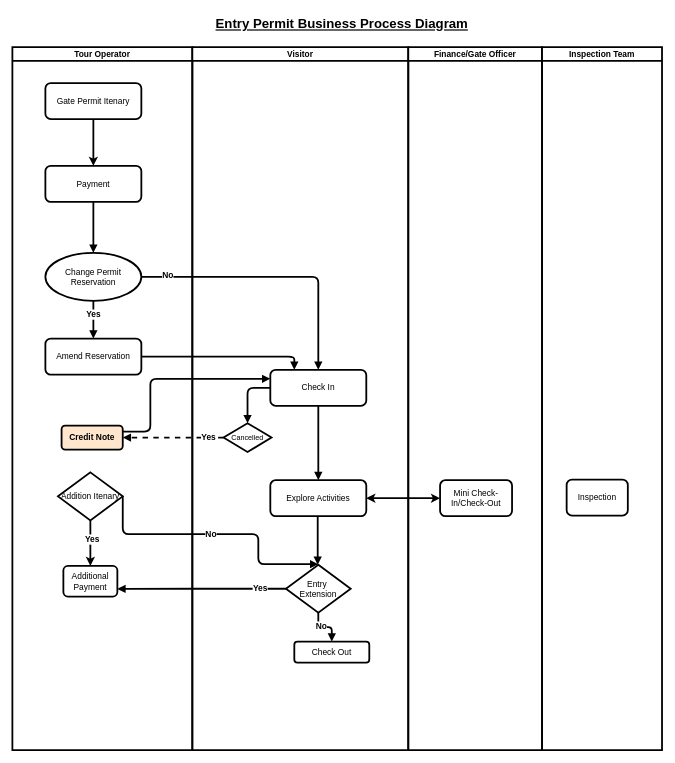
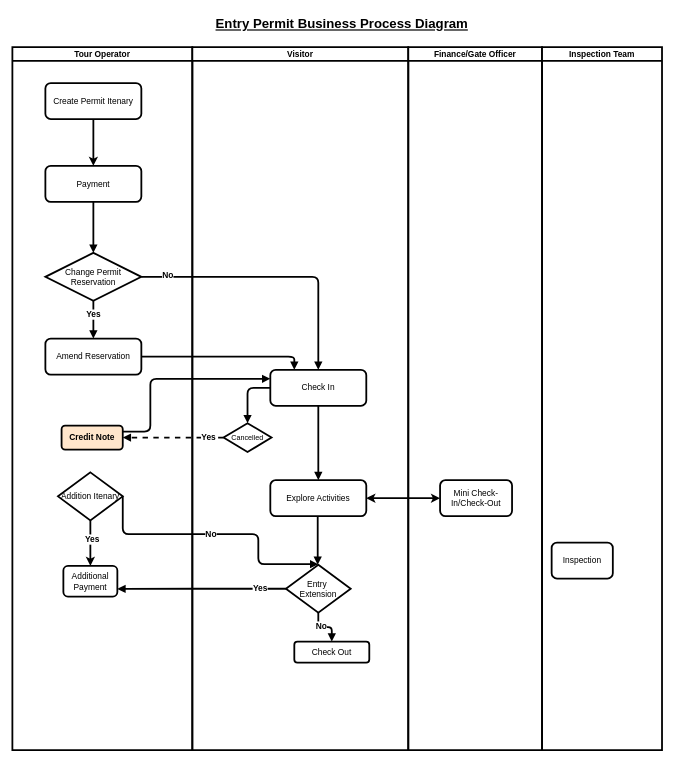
node "Gate Permit Itenary": label "Gate Permit Itenary" -> "Create Permit Itenary"
node "Change Permit Reservation": shape ellipse -> diamond
node "Inspection": moved (597, 498) -> (582, 561)
